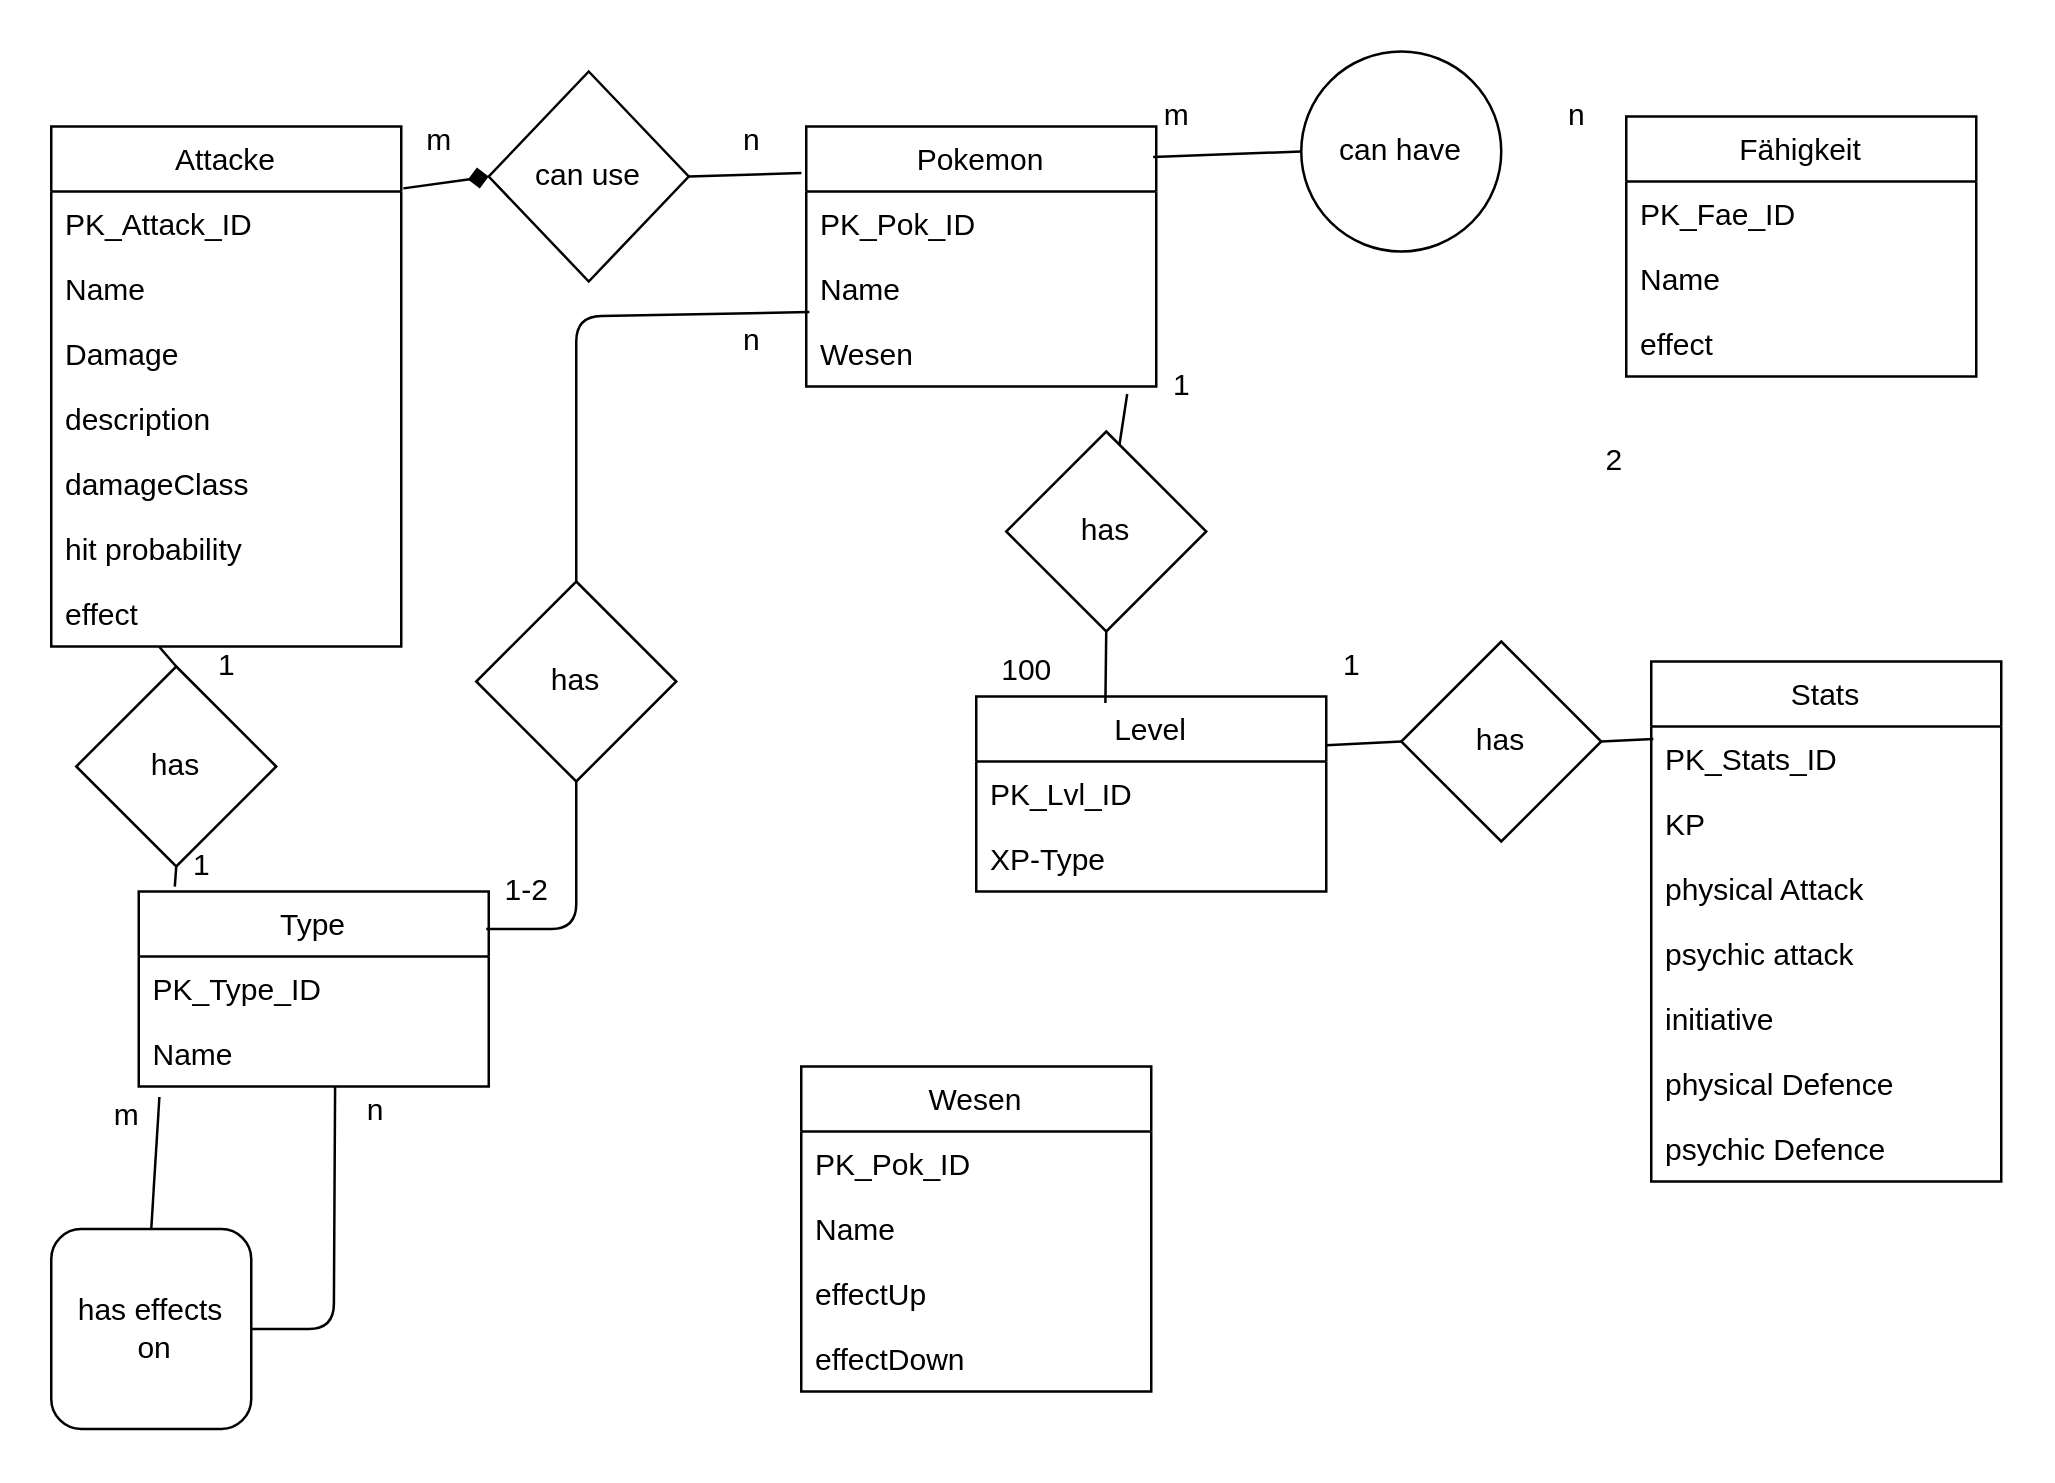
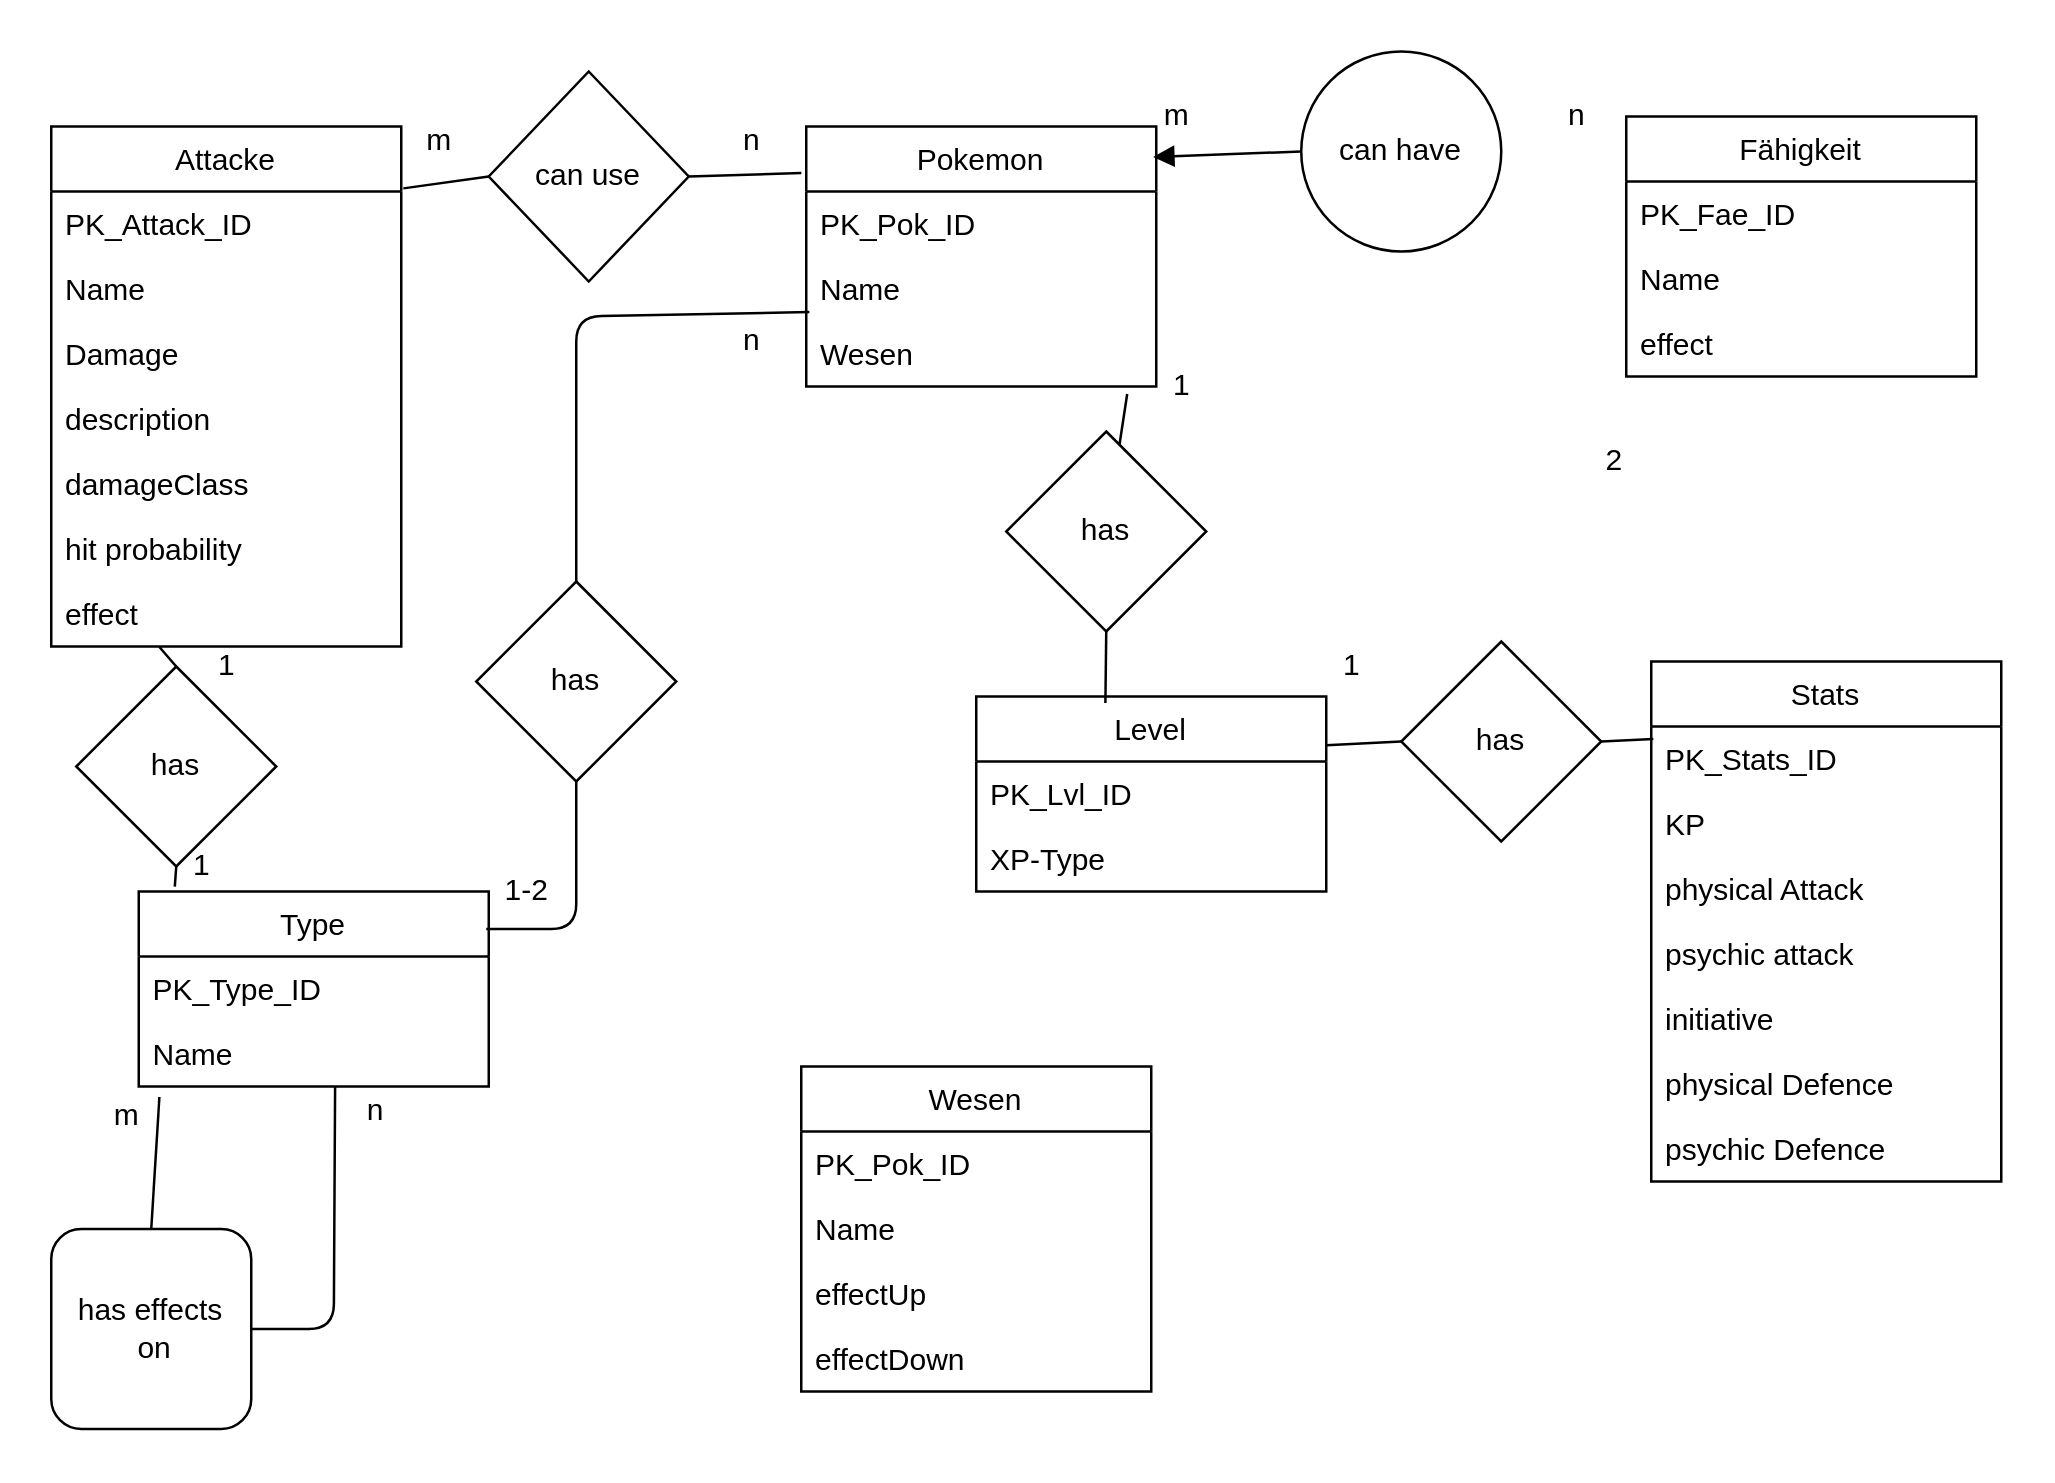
edge "can have" -- "Pokemon": arrowhead none -> block
edge "Attacke" -> "can use": arrowhead diamond -> none
node "100": removed
